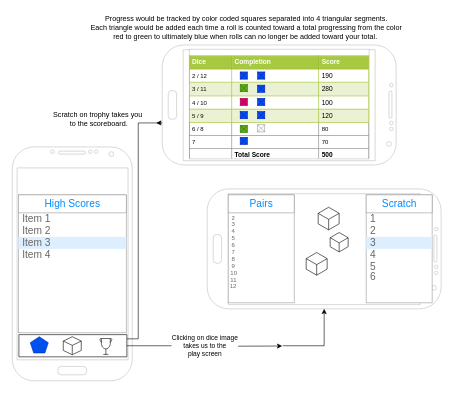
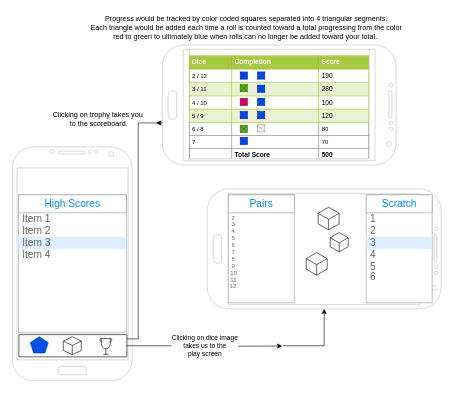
node "Scratch on trophy takes you to the scoreboard.": label "Scratch on trophy takes you to the scoreboard." -> "Clicking on trophy takes you to the scoreboard."
